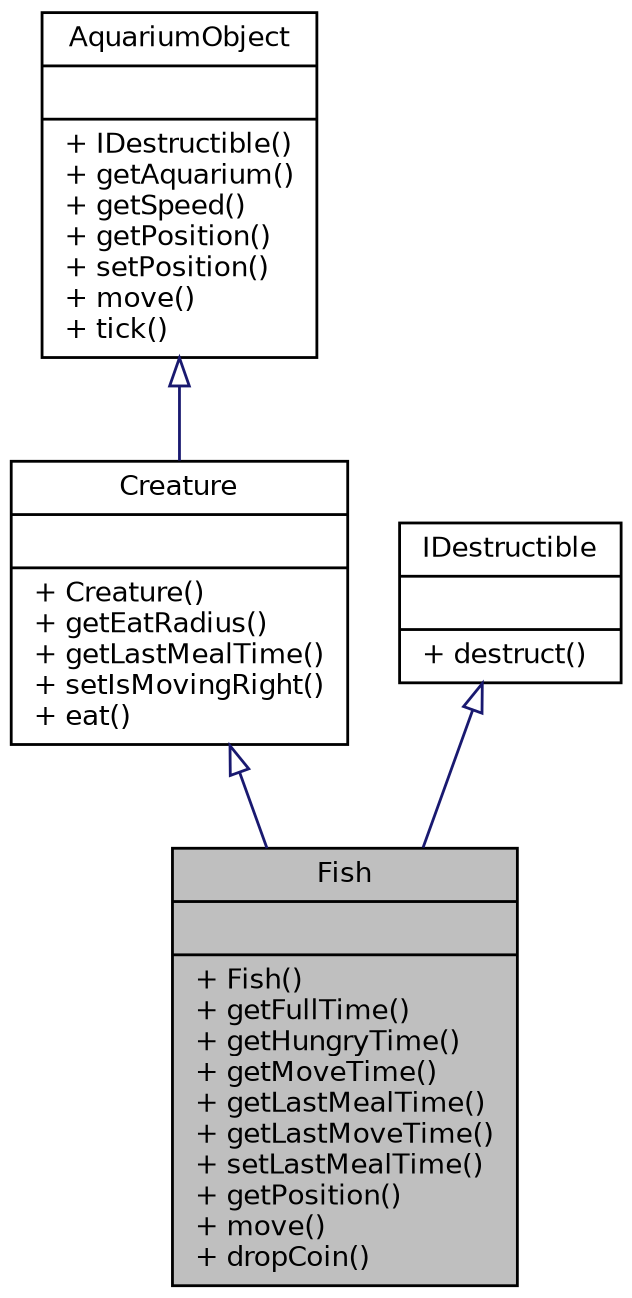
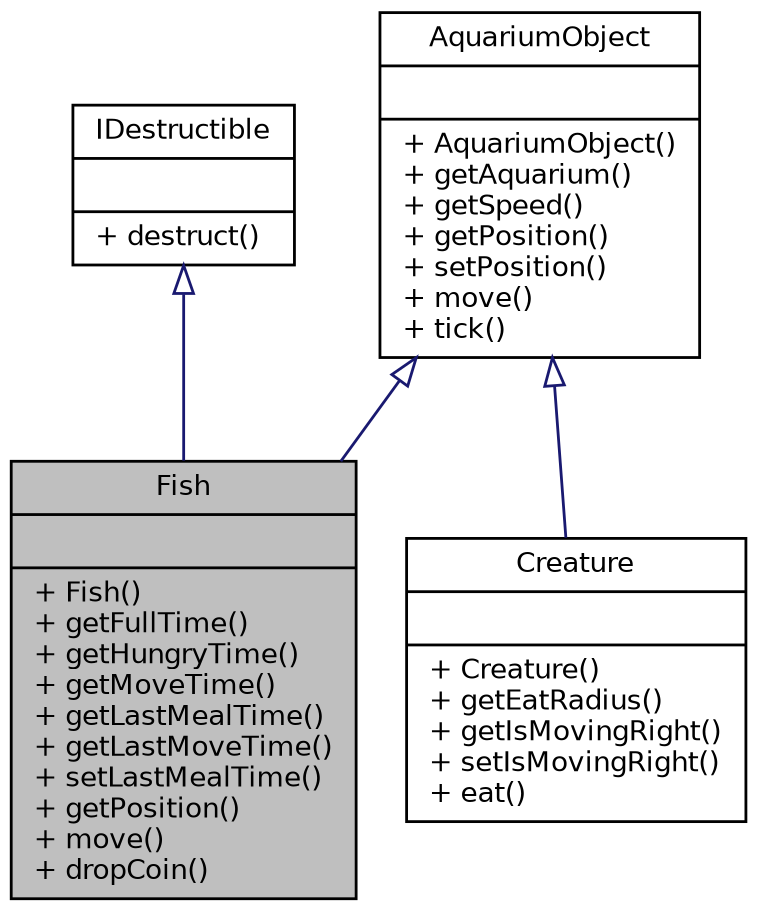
node "AquariumObject": text "+ IDestructible()" -> "+ AquariumObject()"
node "Creature": text "+ getLastMealTime()" -> "+ getIsMovingRight()"
edge "Fish" -> "Creature": now "Fish" -> "AquariumObject"
